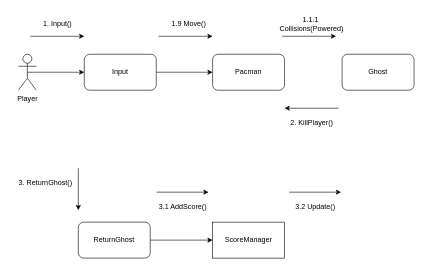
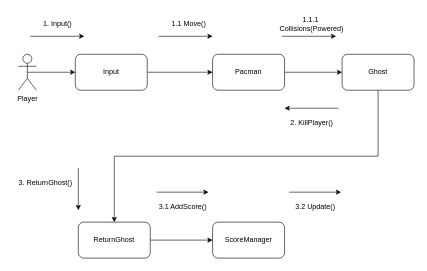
node "1.9 Move()": label "1.9 Move()" -> "1.1 Move()"
node "Input": moved (120, 72) -> (111, 72)
edge "Pacman" -> "Ghost": added
edge "Ghost" -> "ReturnGhost": added
node "ScoreManager": shape rectangle -> rounded rectangle
